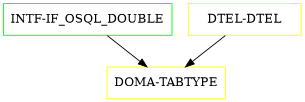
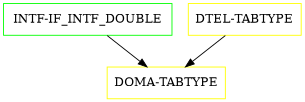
node "INTF-IF_OSQL_DOUBLE": label "INTF-IF_OSQL_DOUBLE" -> "INTF-IF_INTF_DOUBLE"
node "DTEL-DTEL": label "DTEL-DTEL" -> "DTEL-TABTYPE"
